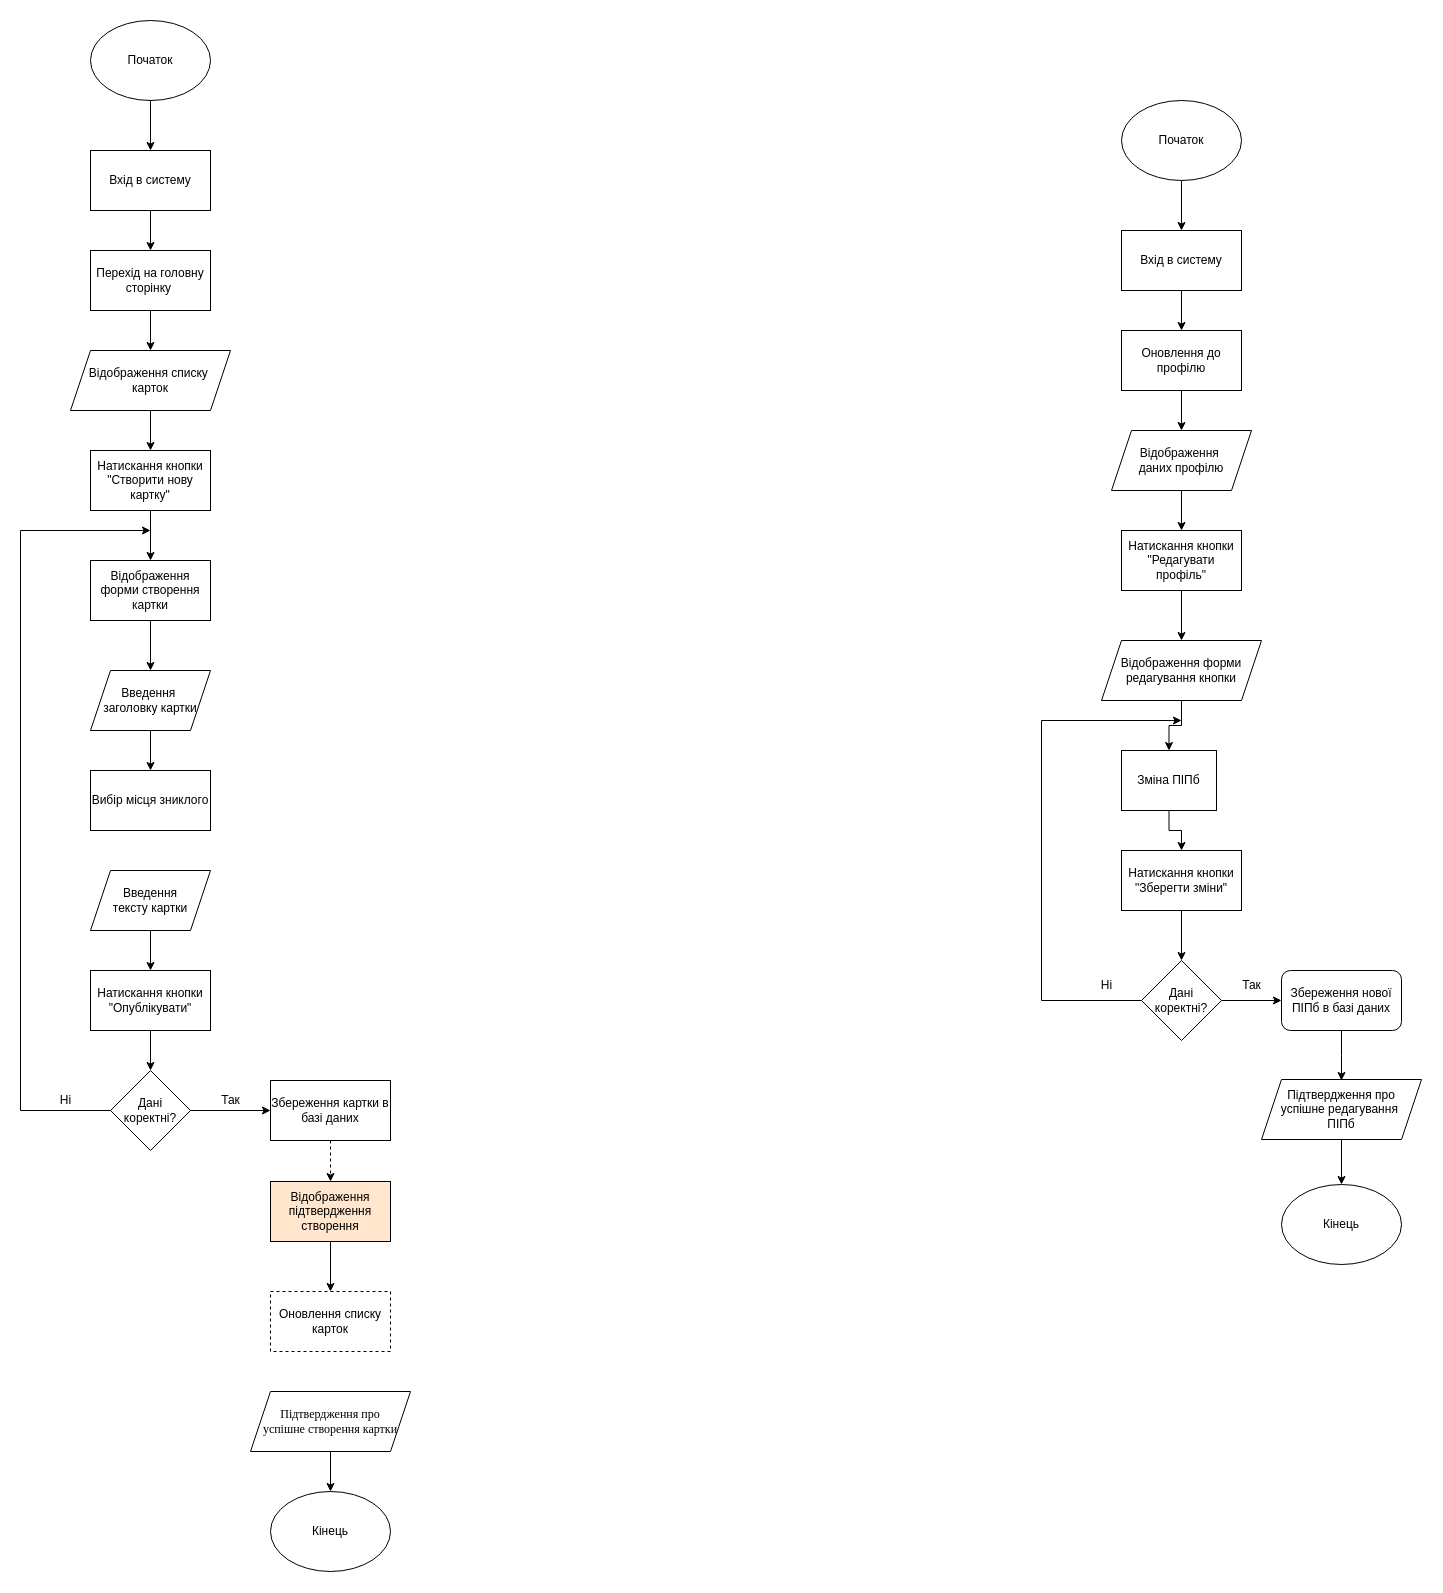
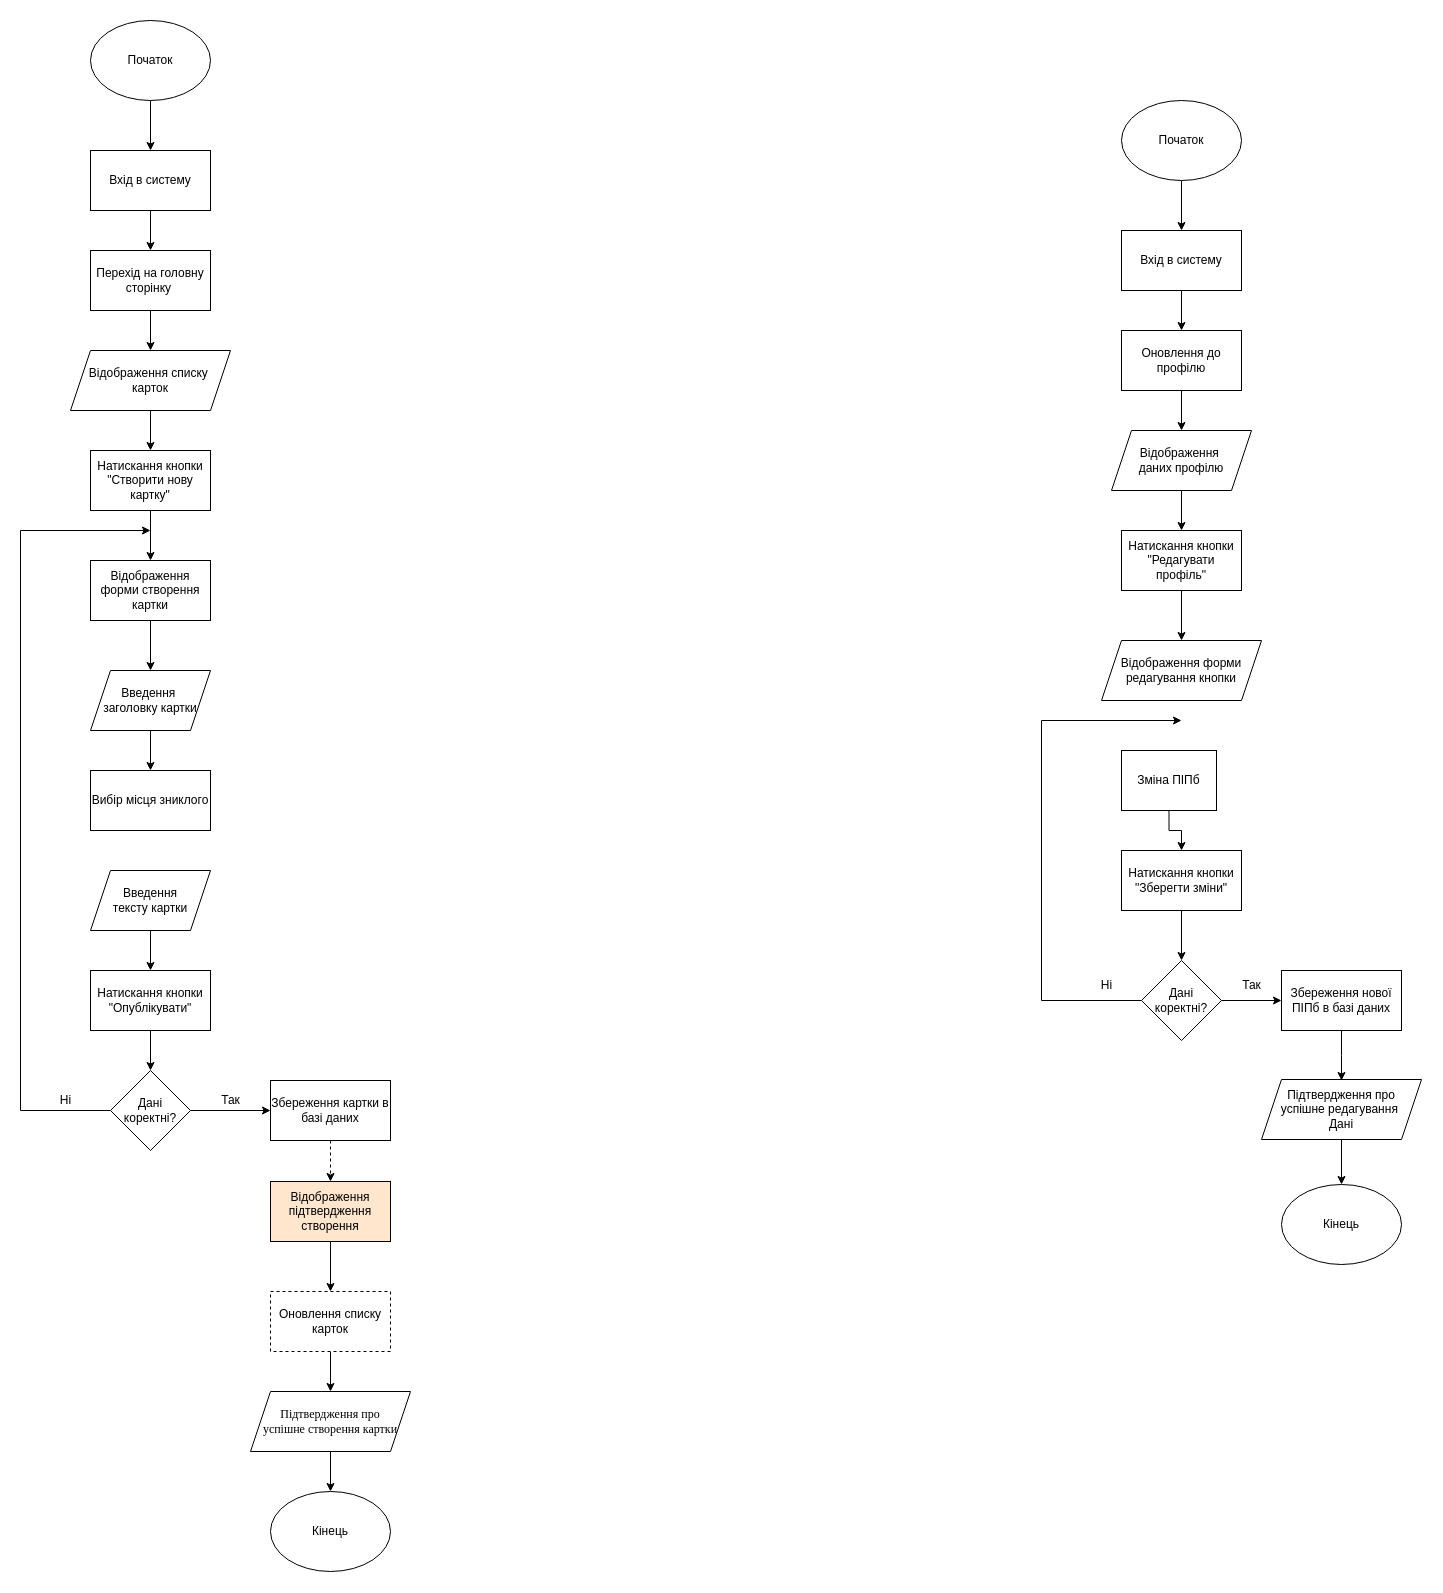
edge "Відображення форми редагування кнопки" -> "Зміна ПІПб": removed
node "Збереження нової ПІПб в базі даних": shape rounded rectangle -> rectangle
node "Підтвердження про успішне редагування ПІПб": label "Підтвердження про успішне редагування ПІПб" -> "Підтвердження про успішне редагування Дані"
edge "Оновлення списку карток" -> "Підтвердження про успішне створення картки": added
